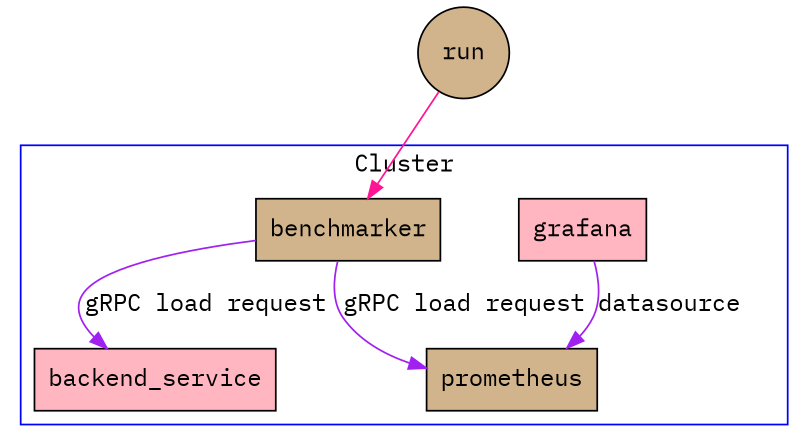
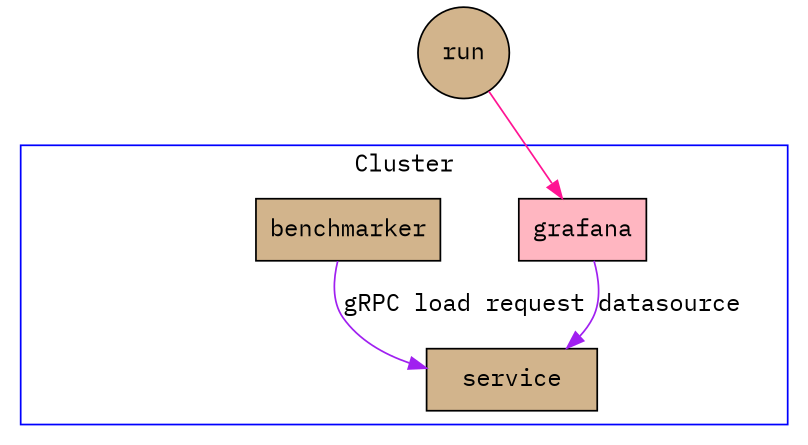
edge "run" -> "benchmarker": now "run" -> "grafana"
node "backend_service": removed
node "prometheus": label "prometheus" -> "service"
